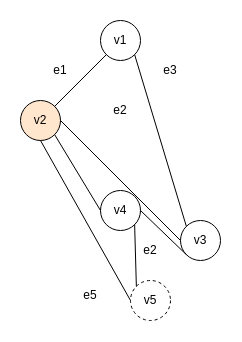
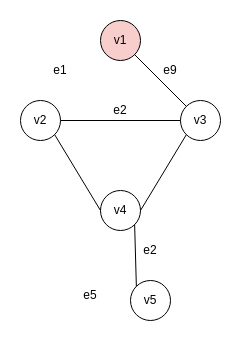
node "v1": fillcolor #ffffff -> #f8cecc
node "e3": label "e3" -> "e9"
edge "v1" -- "v2": removed
node "v2": fillcolor #ffe6cc -> #ffffff
edge "v2" -- "v5": removed
node "v3": moved (201, 241) -> (201, 121)
node "v5": style dashed -> solid
